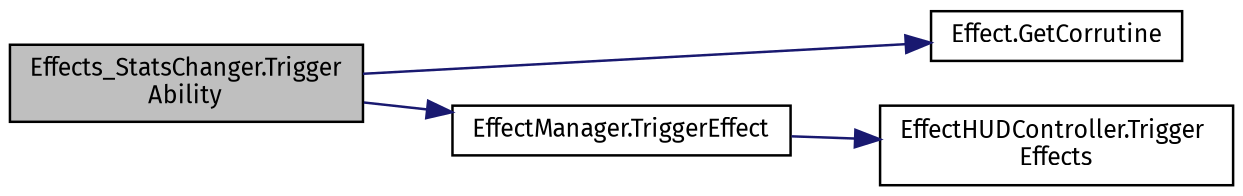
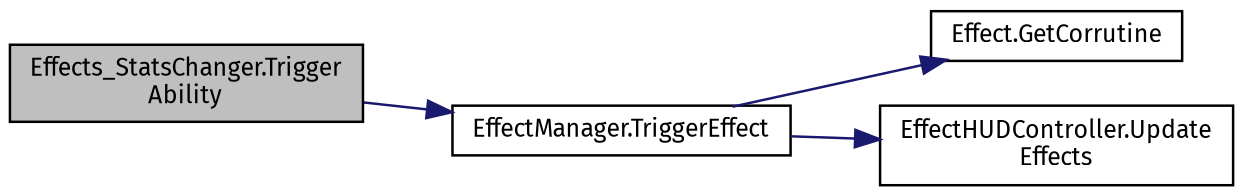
edge "Effects_StatsChanger.Trigger Ability" -> "Effect.GetCorrutine": now "EffectManager.TriggerEffect" -> "Effect.GetCorrutine"
node "EffectHUDController.Trigger Effects": label "EffectHUDController.Trigger Effects" -> "EffectHUDController.Update Effects"
